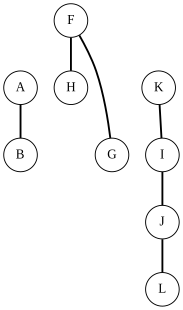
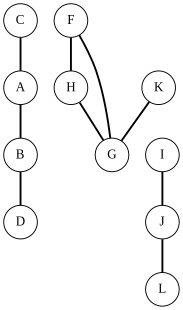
node "C": added
edge "H" -- "G": added
edge "K" -- "I": now "K" -- "G"
node "D": added
